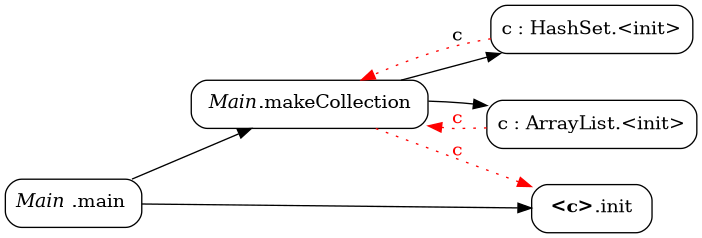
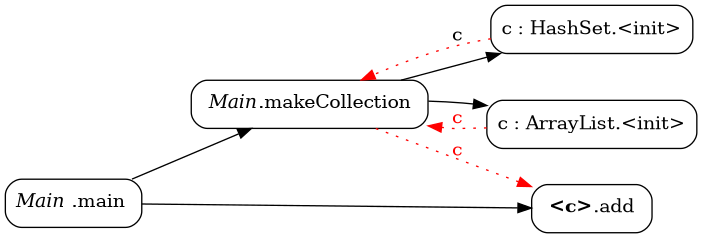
node "<c>": text ".init" -> ".add"
